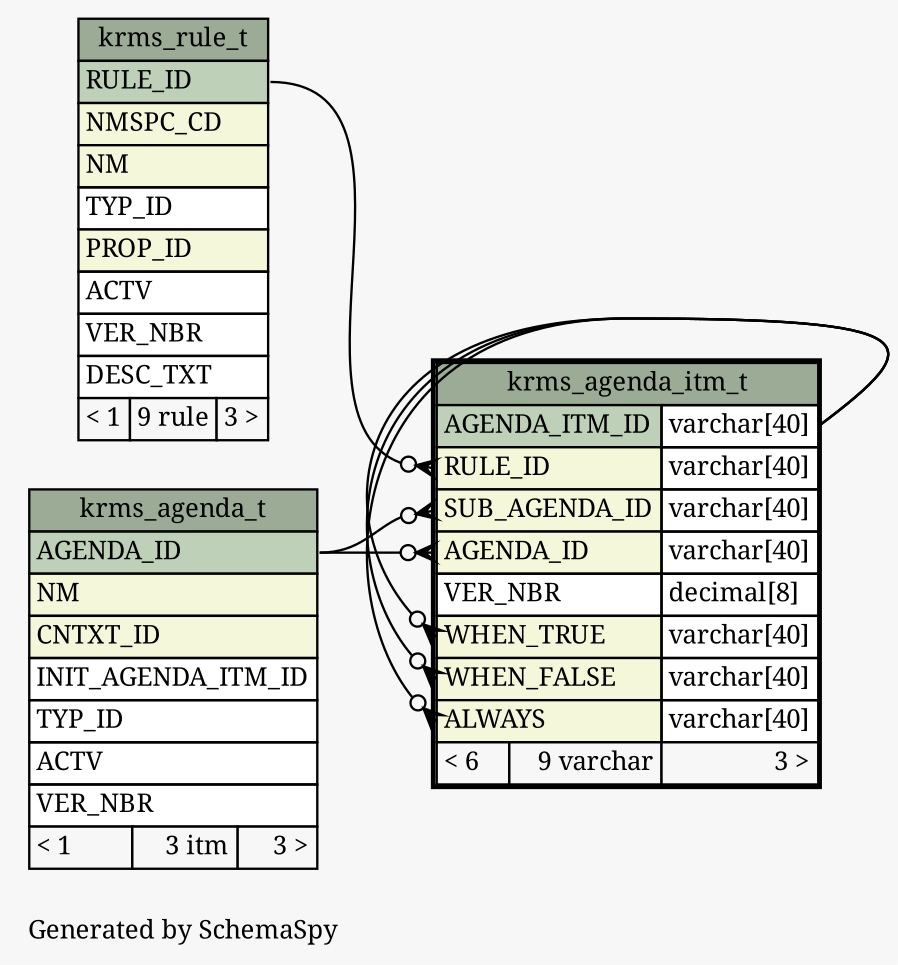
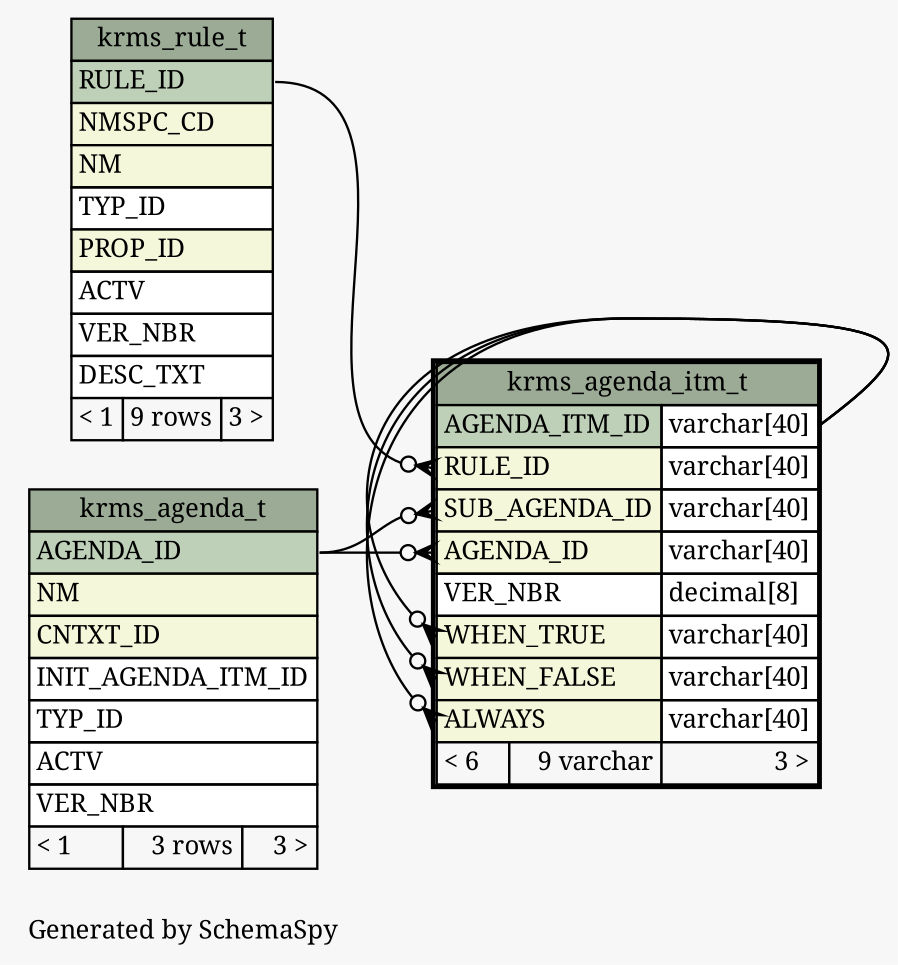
node "krms_rule_t": text "9 rule" -> "9 rows"
node "krms_agenda_t": text "3 itm" -> "3 rows"
